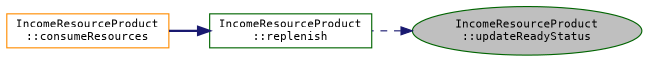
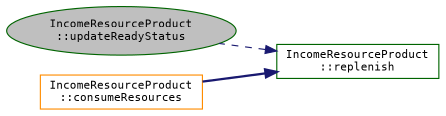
edge "IncomeResourceProduct ::replenish" -> "IncomeResourceProduct ::updateReadyStatus": reversed
